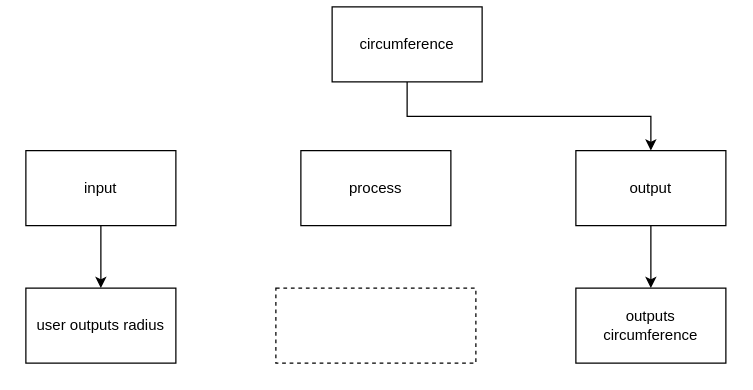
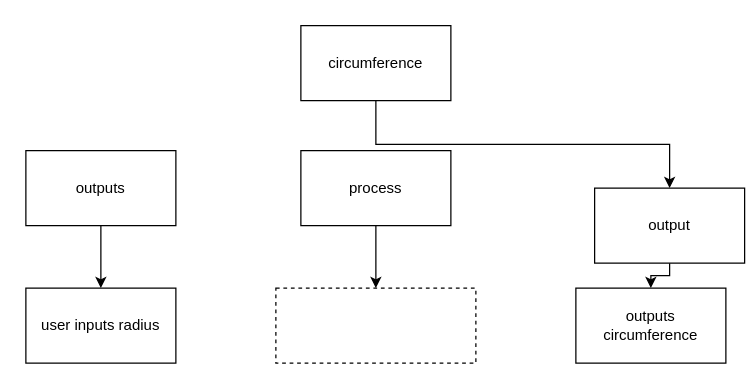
node "circumference": moved (407, 44) -> (376, 63)
node "input": label "input" -> "outputs"
node "output": moved (651, 188) -> (669, 226)
edge "process" -> "calculate circumference = tau * radius": added
node "user outputs radius": label "user outputs radius" -> "user inputs radius"
